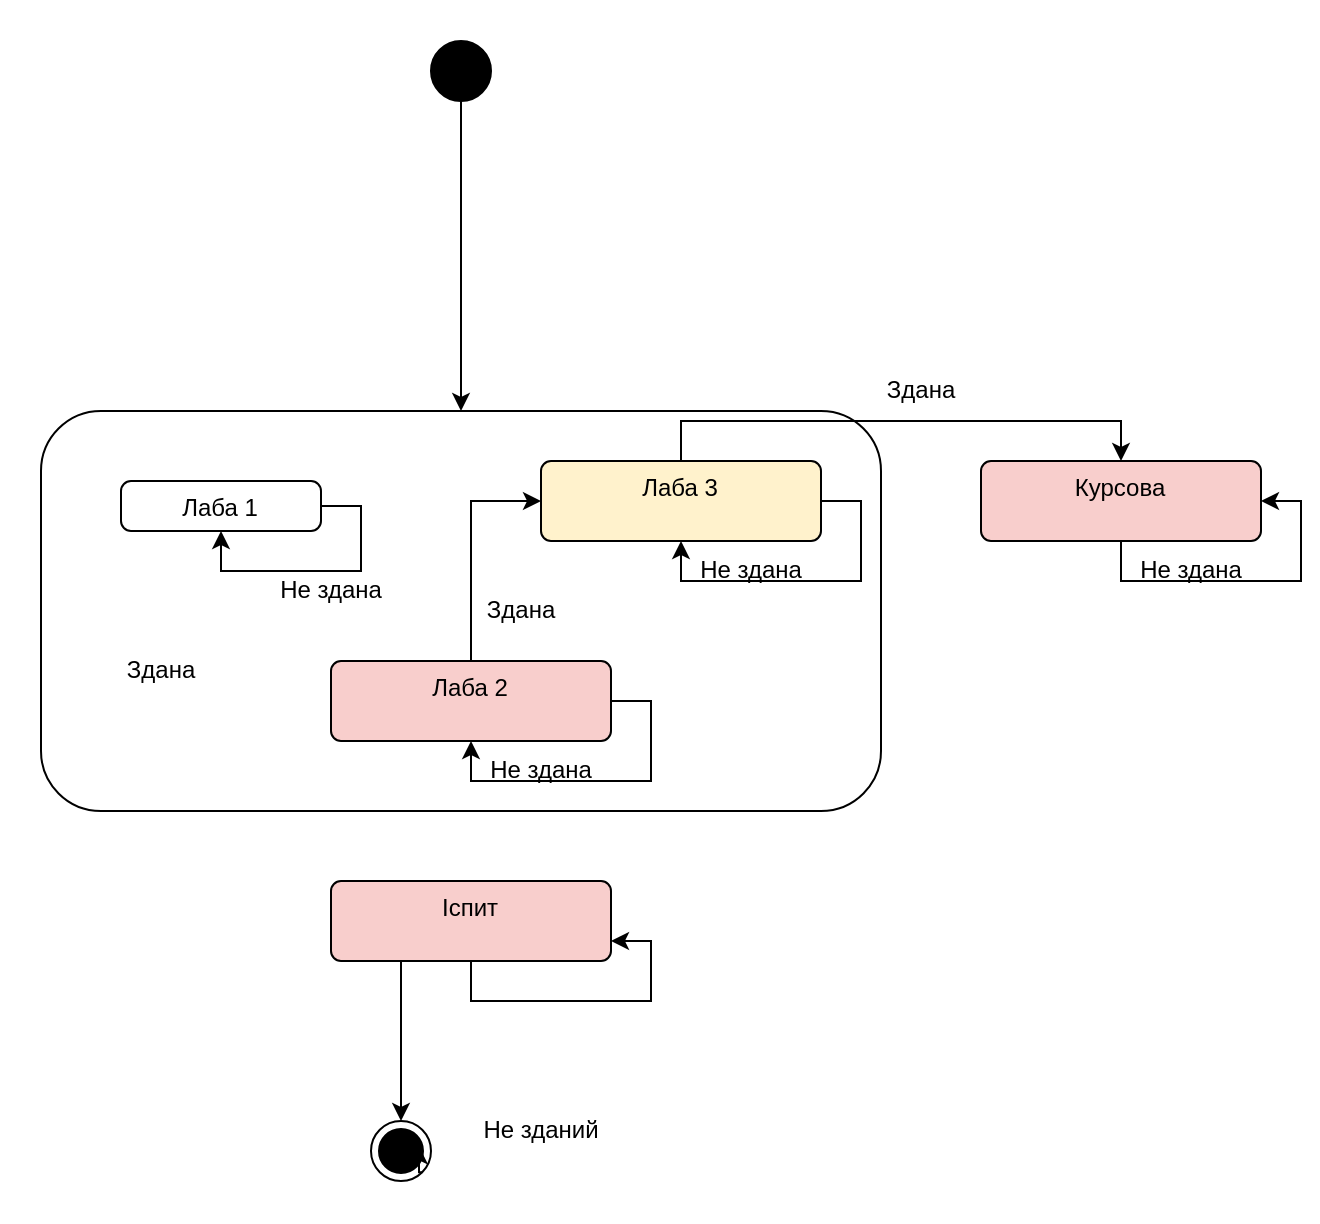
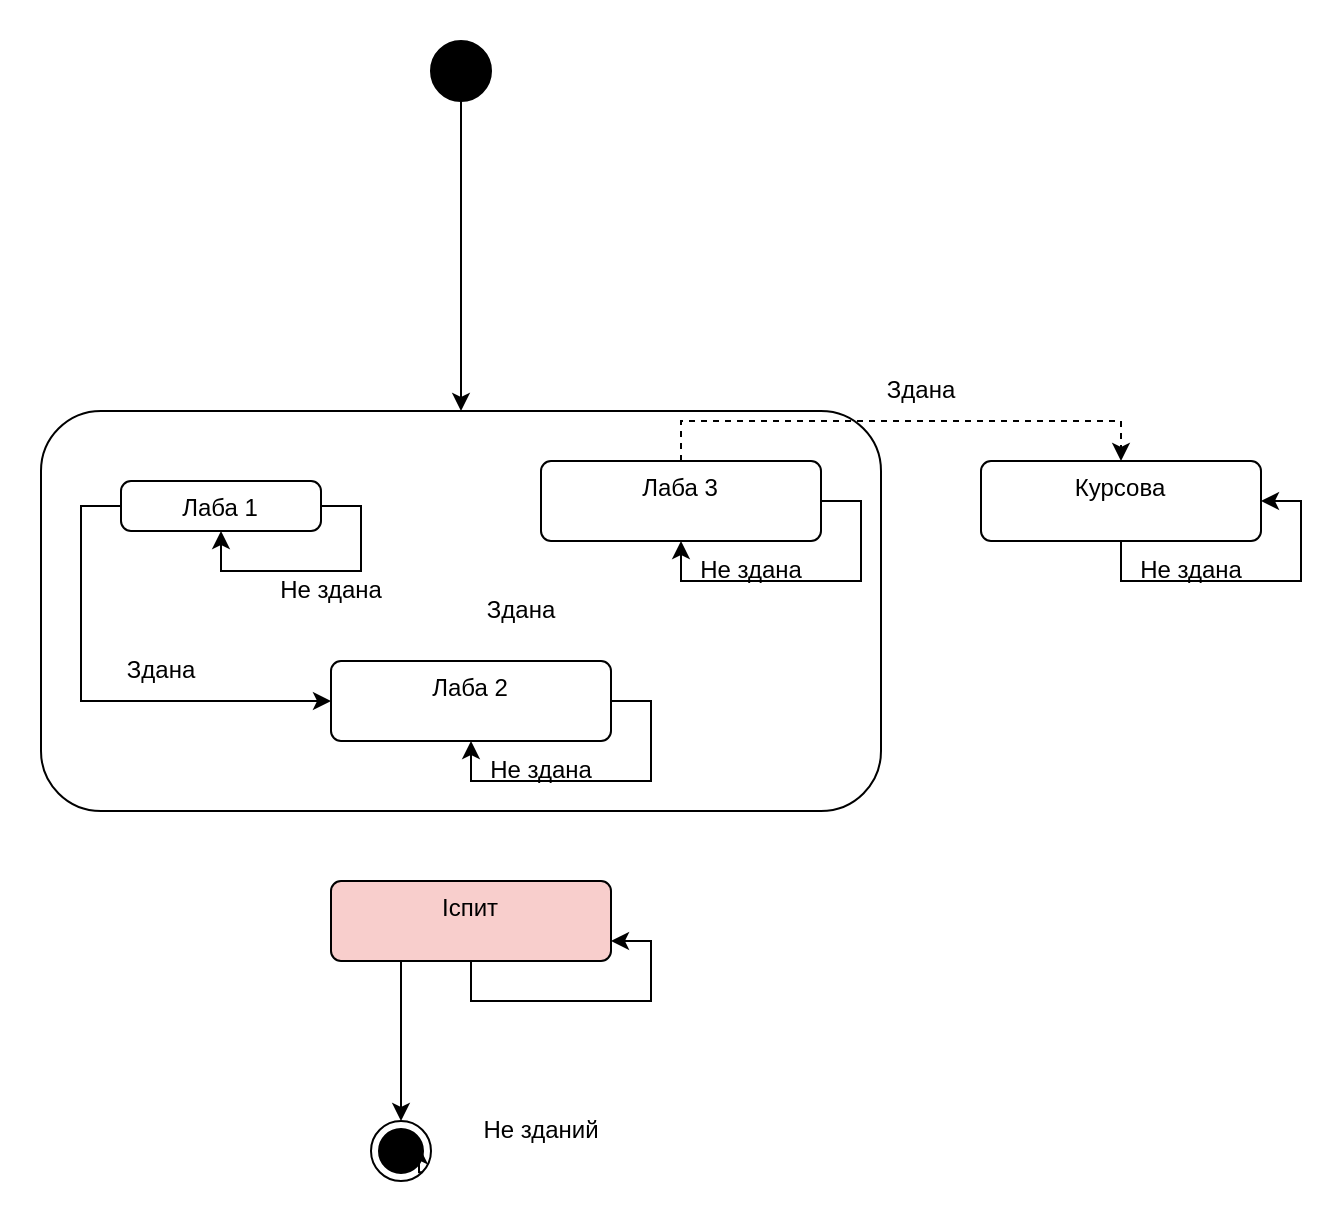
edge "Лаба 3" -> "Курсова": style solid -> dashed
node "Лаба 3": fillcolor #fff2cc -> #ffffff
node "Курсова": fillcolor #f8cecc -> #ffffff
edge "Лаба 2" -> "Лаба 3": removed
edge "Лаба 1" -> "Лаба 2": added
node "Лаба 2": fillcolor #f8cecc -> #ffffff
